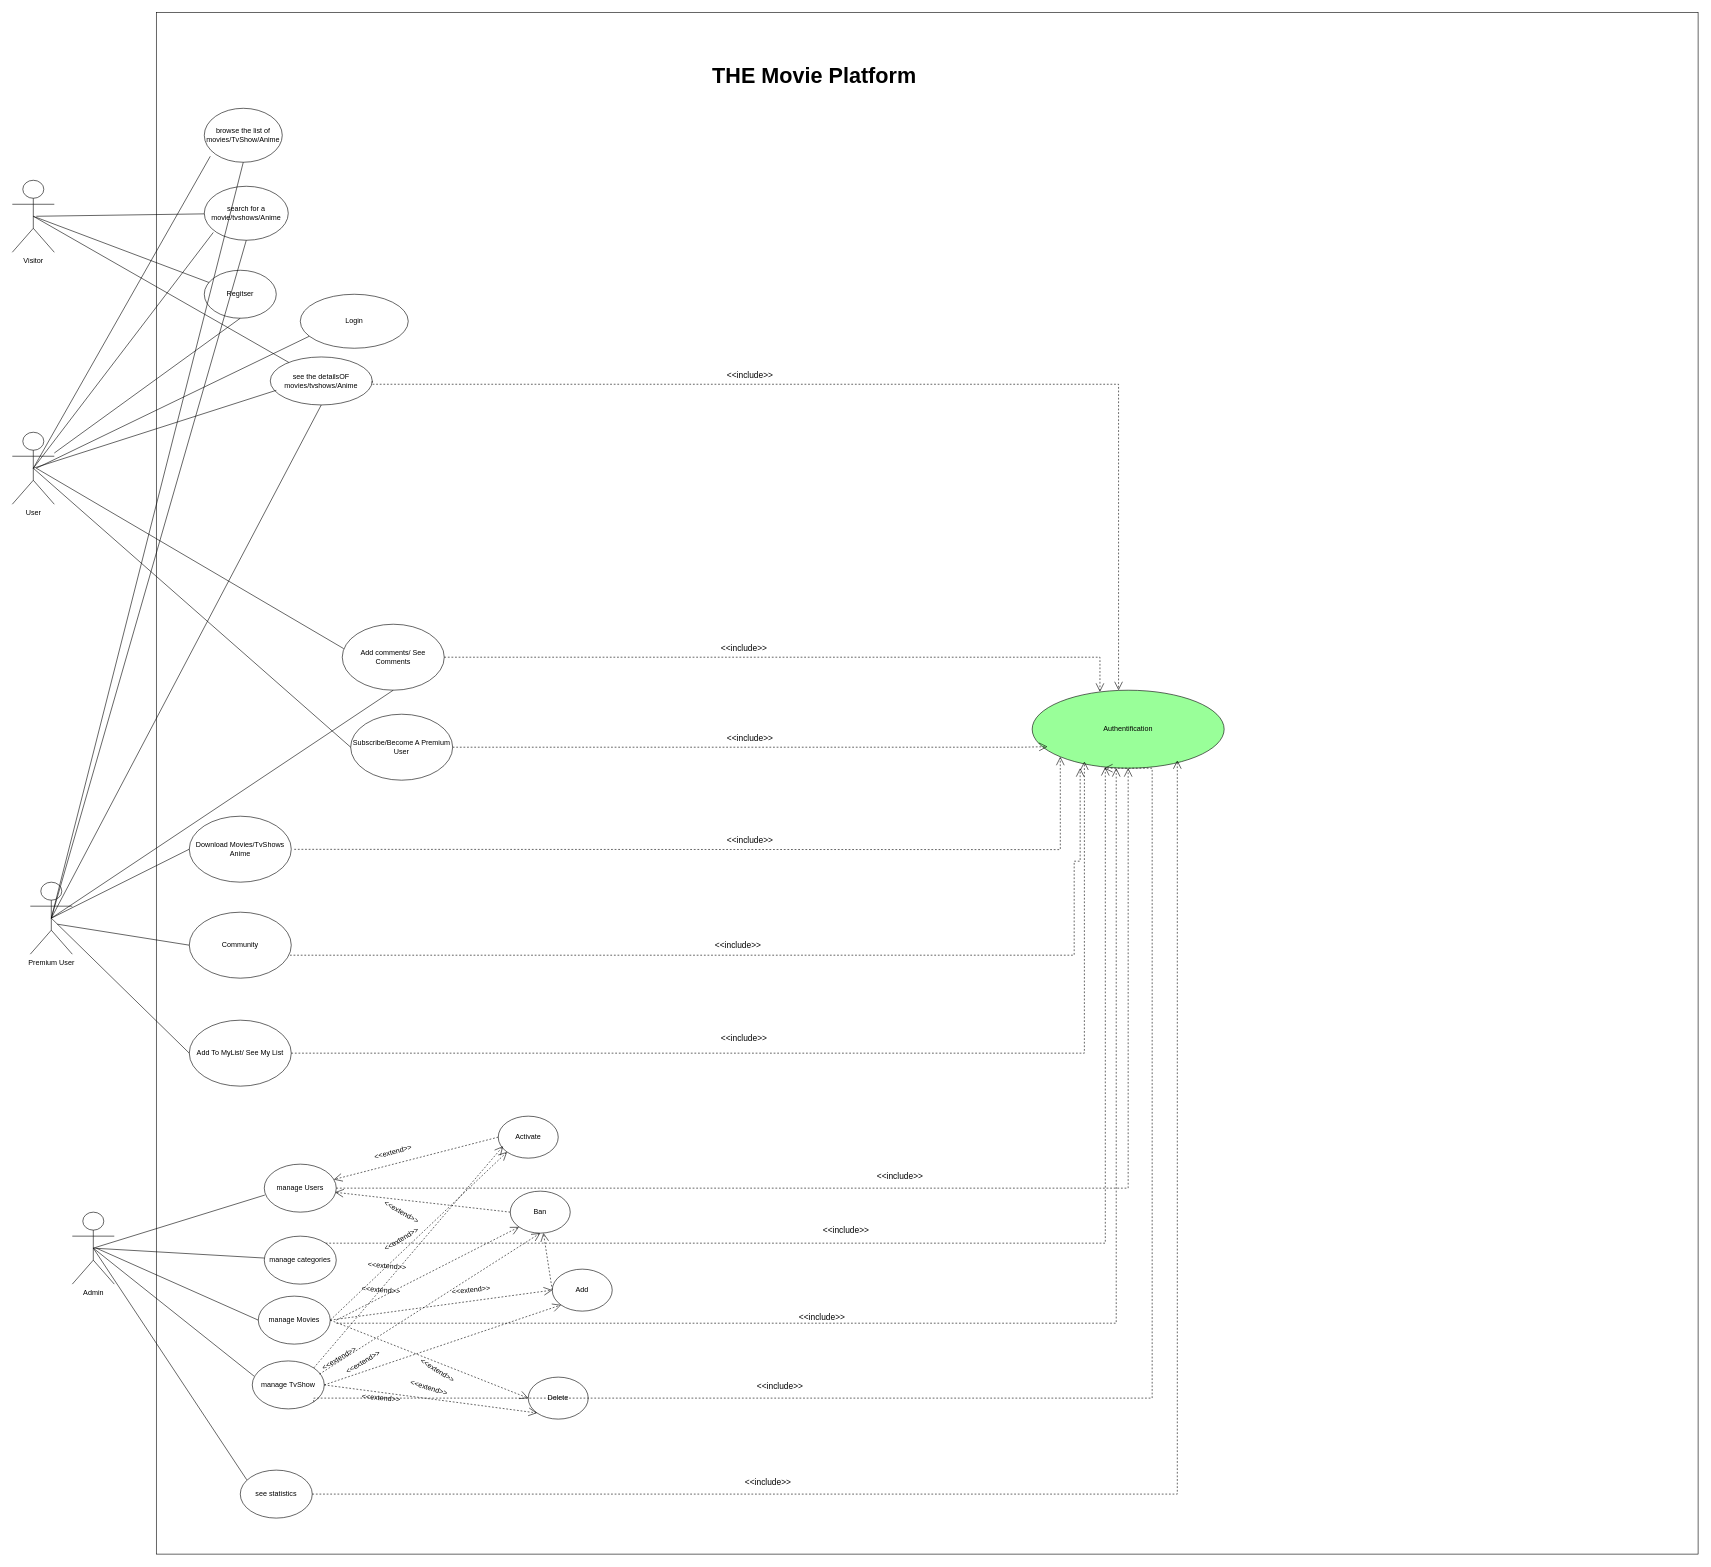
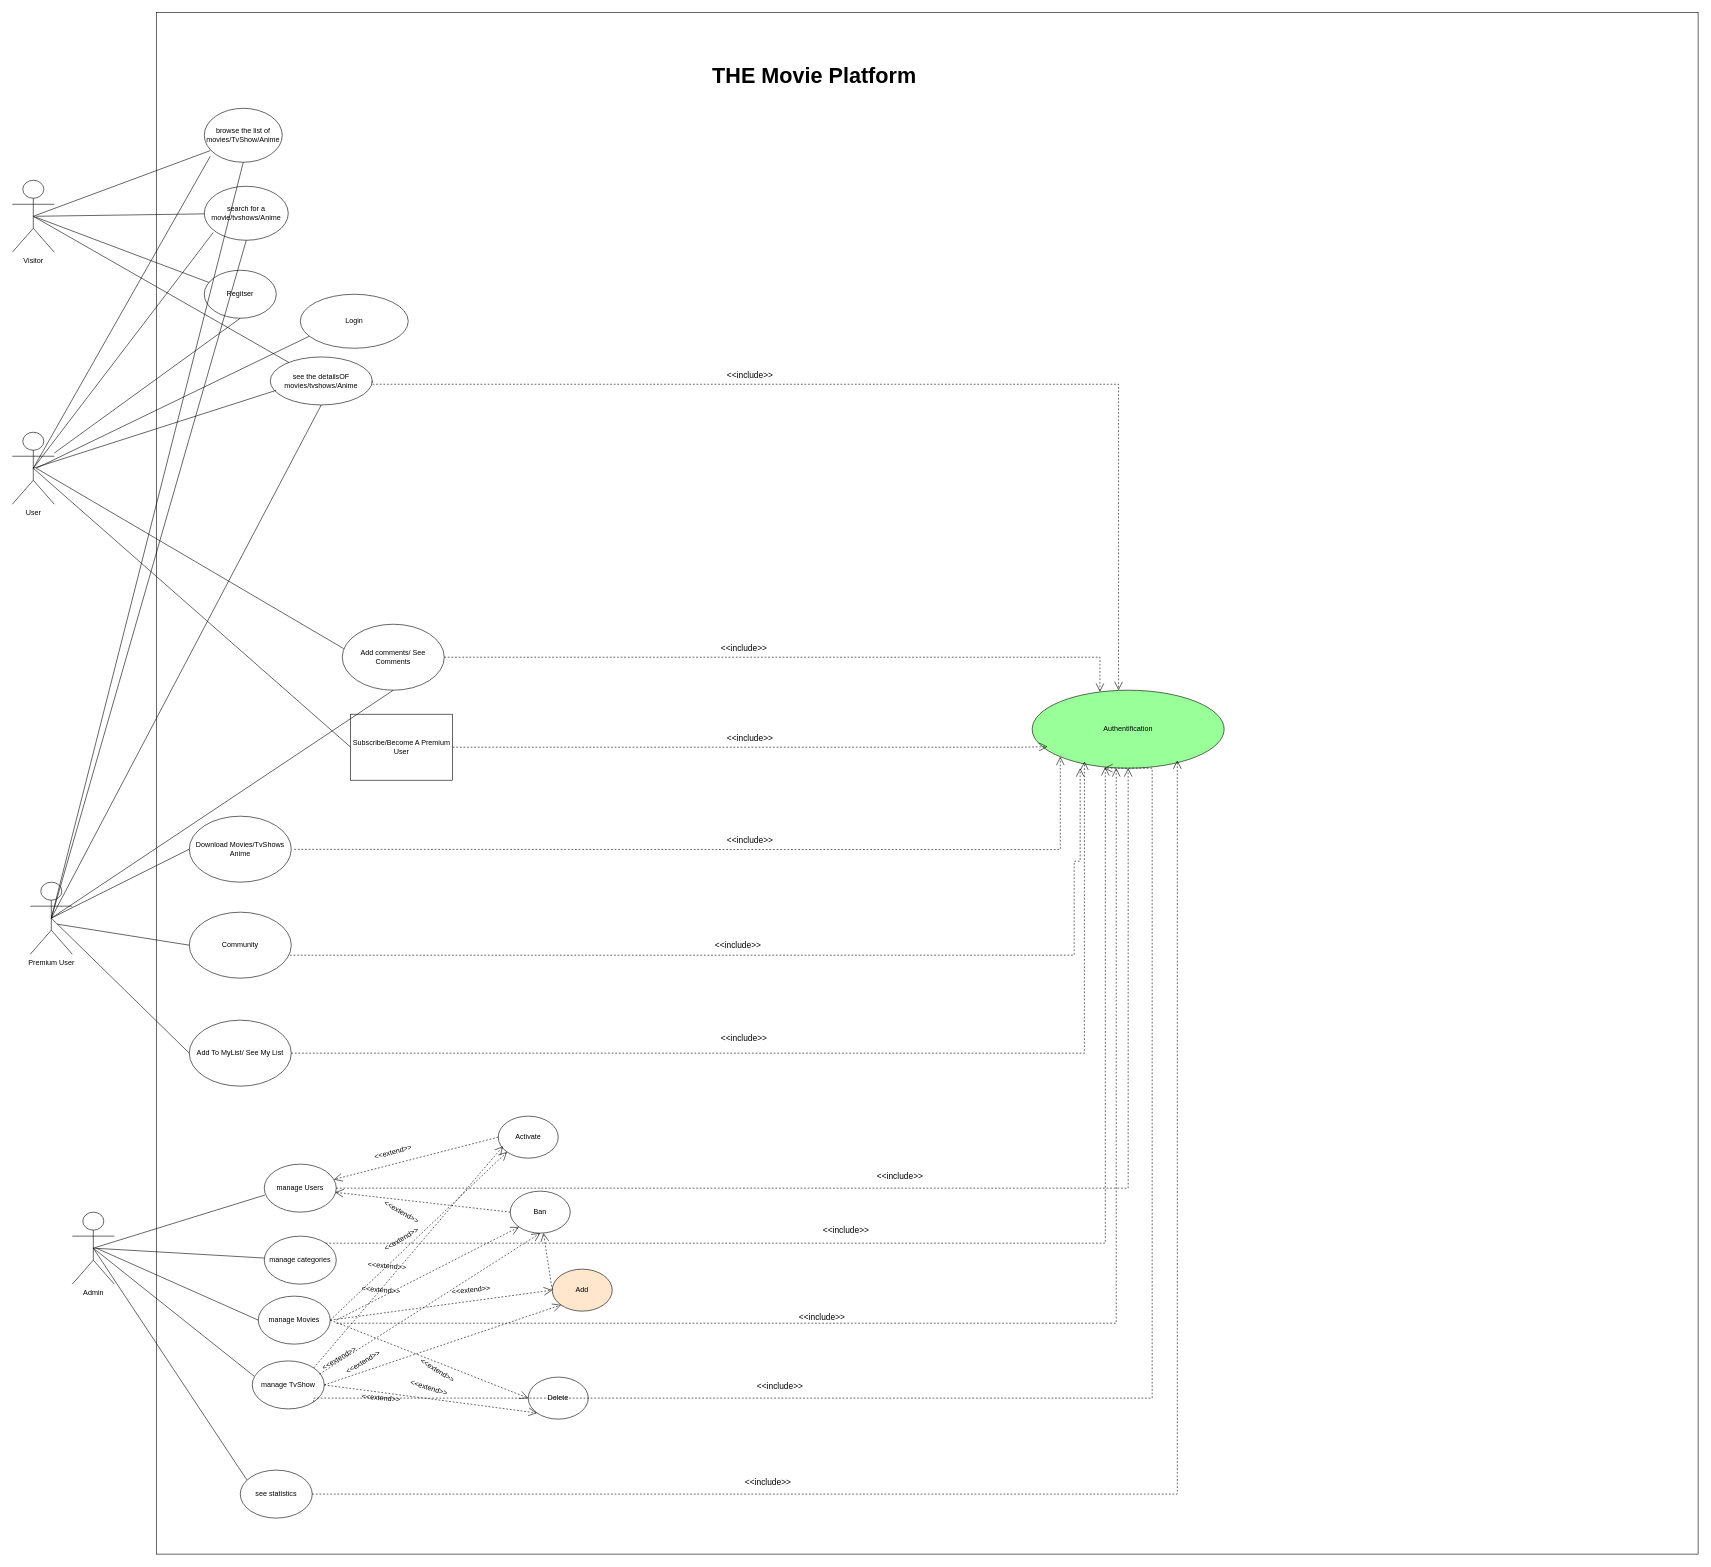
edge "browse the list of movies/TvShow/Anime" -- "Visitor": added
node "Subscribe/Become A Premium User": shape ellipse -> rectangle
node "Add": fillcolor #ffffff -> #ffe6cc
